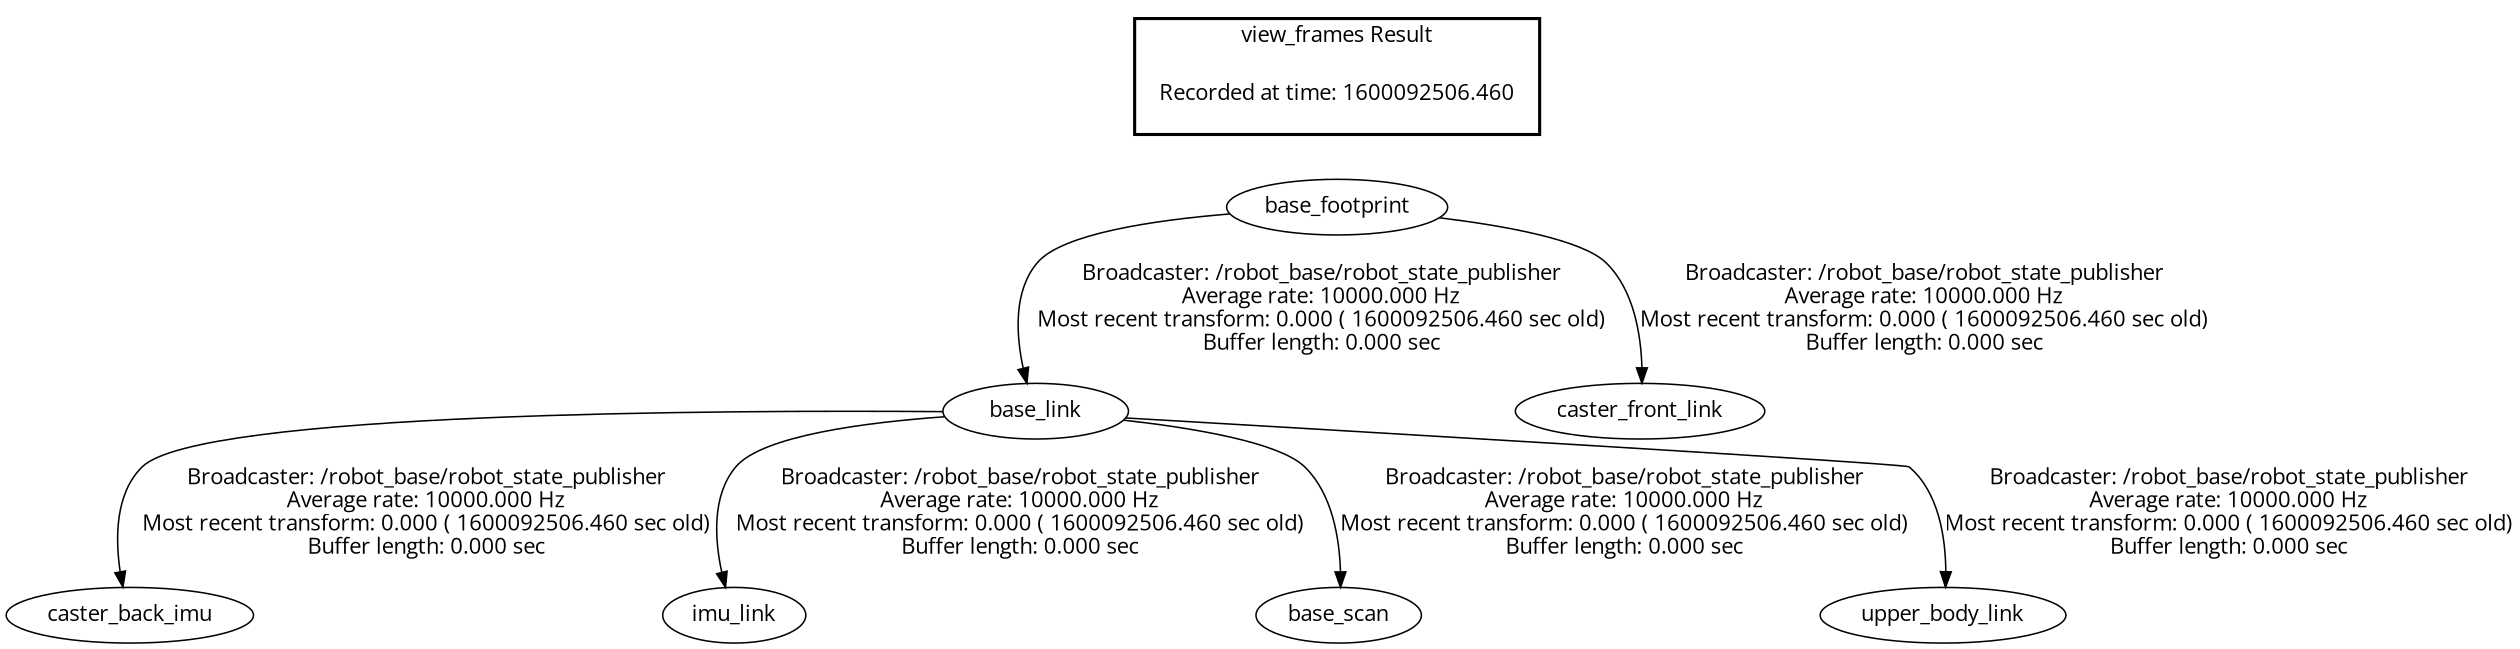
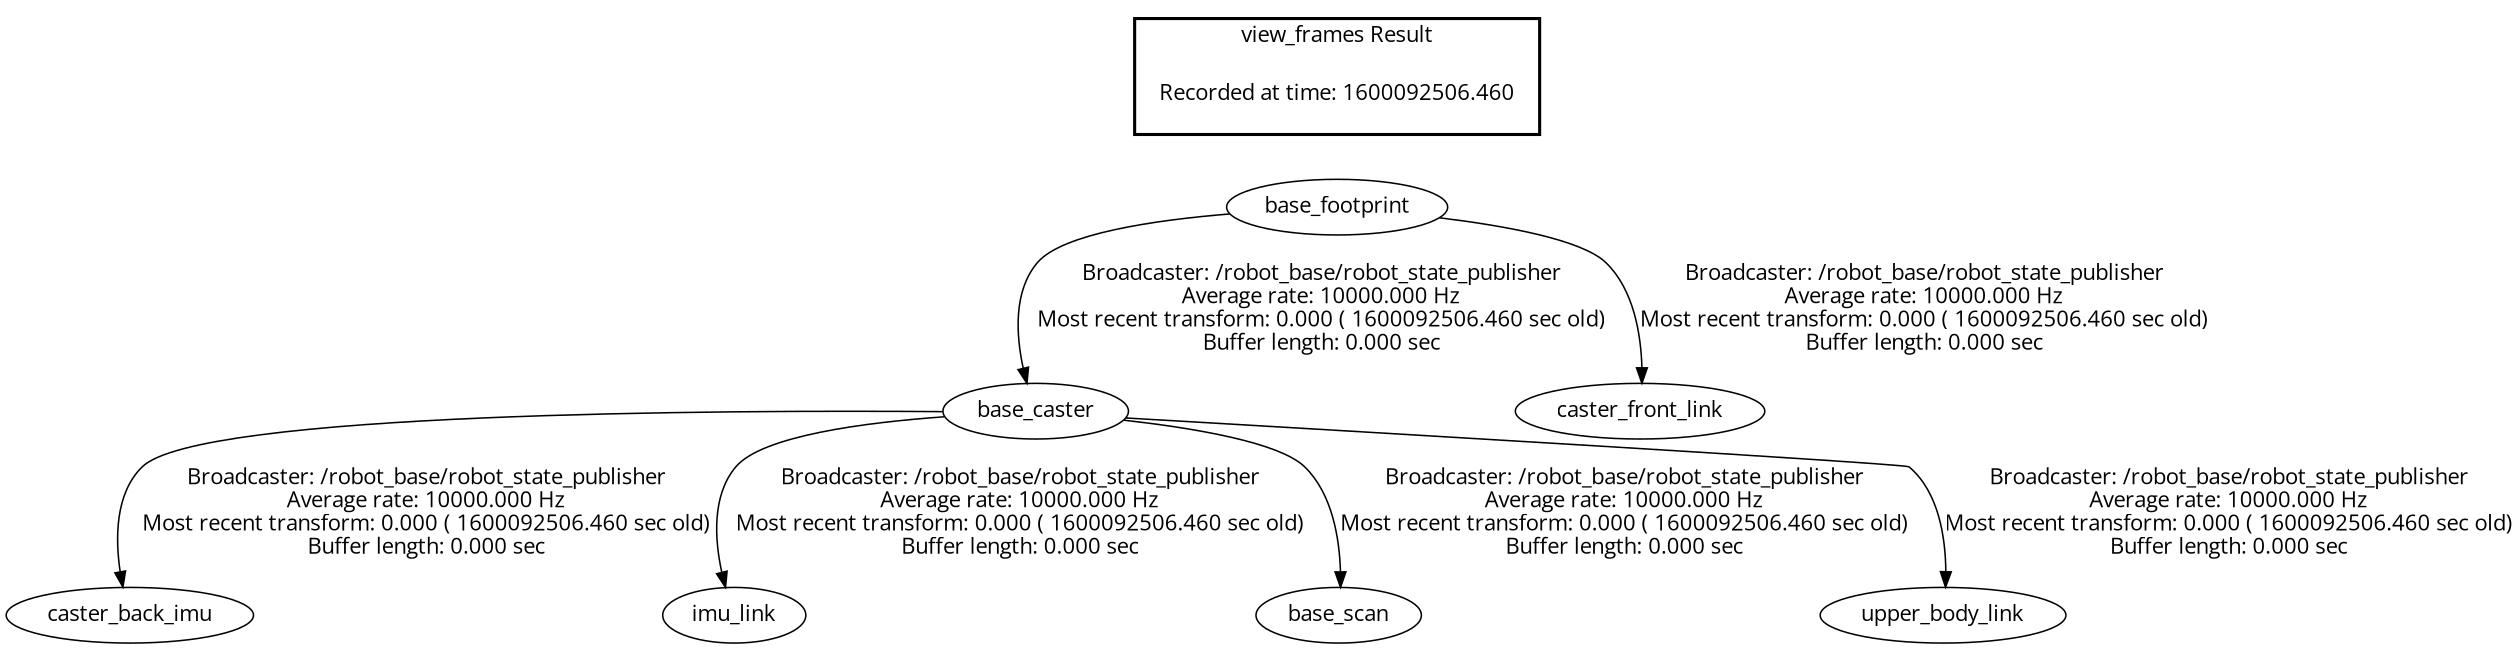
node "base_link": label "base_link" -> "base_caster"
